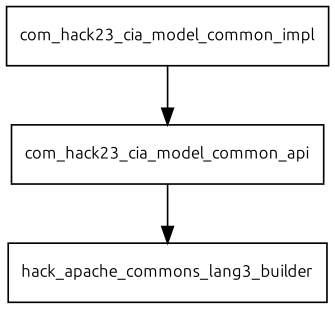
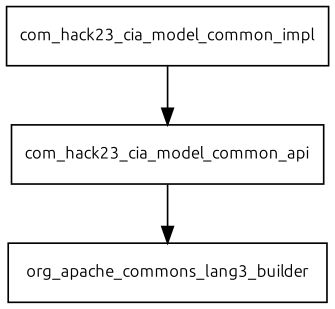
node "hack_apache_commons_lang3_builder": label "hack_apache_commons_lang3_builder" -> "org_apache_commons_lang3_builder"
